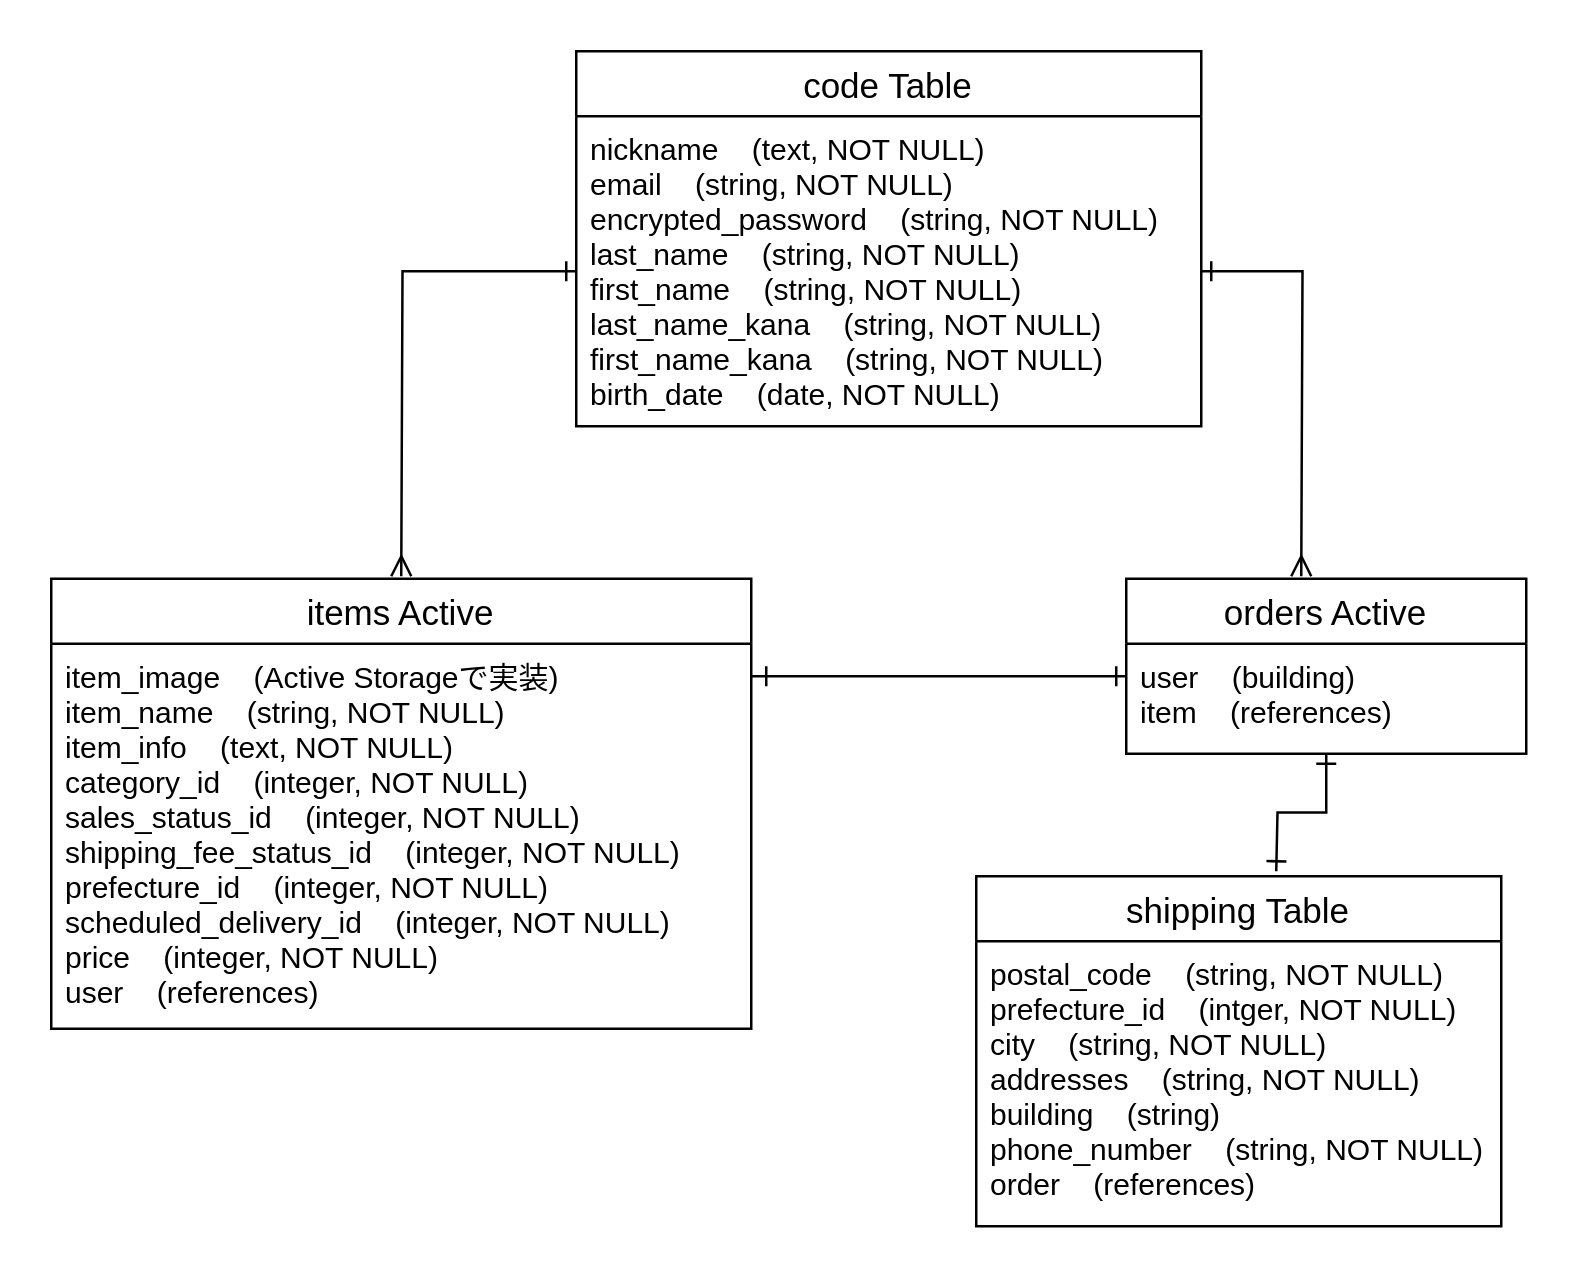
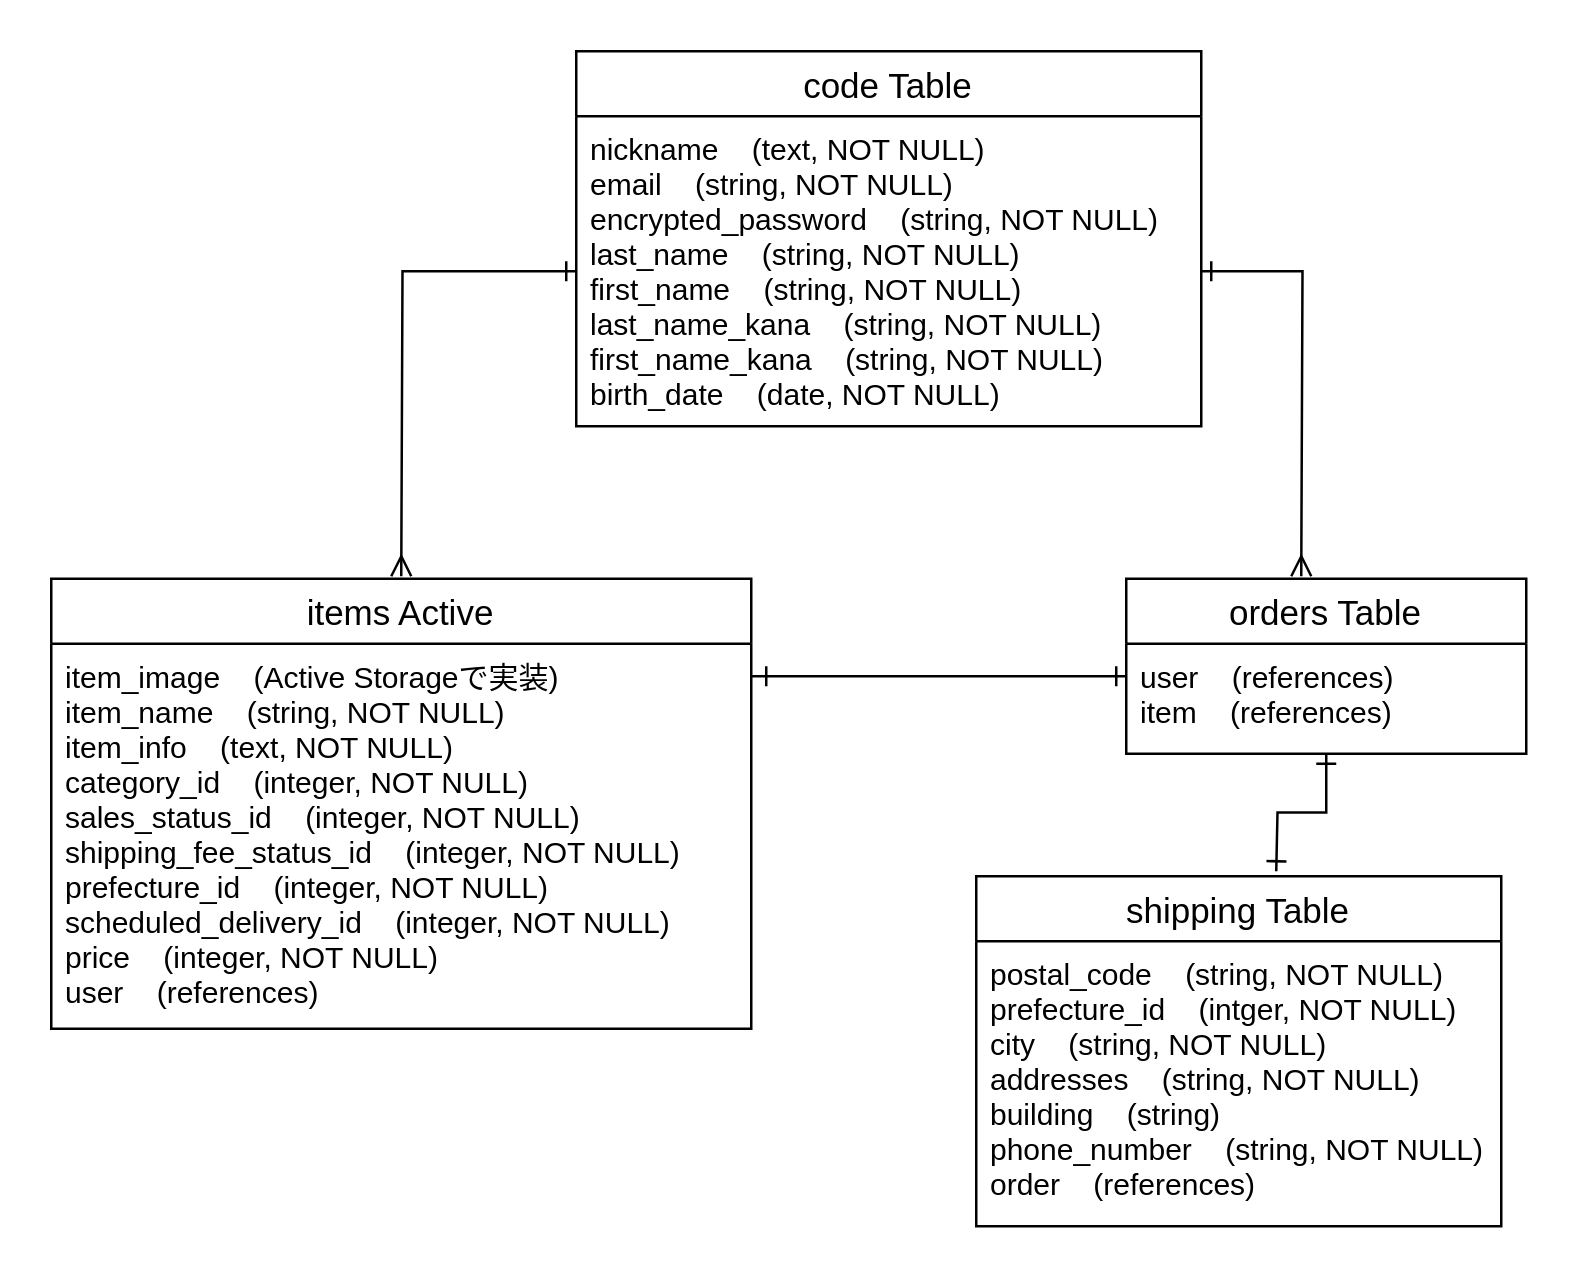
node "orders Active": label "orders Active" -> "orders Table"
node "user (building) item (references)": label "user (building) item (references)" -> "user (references) item (references)"
